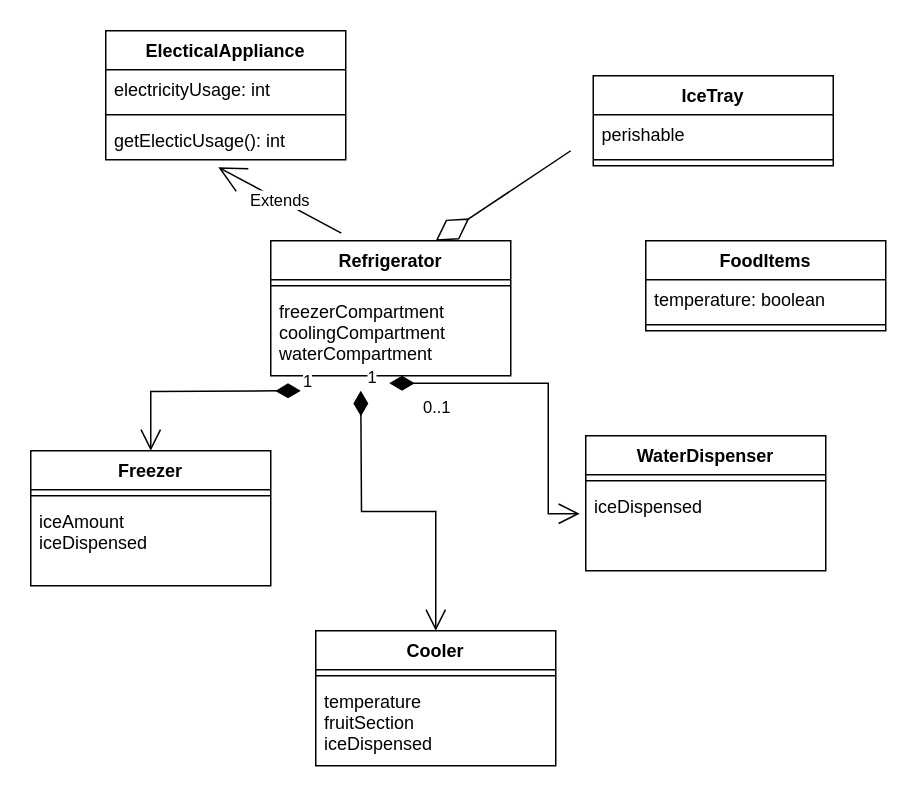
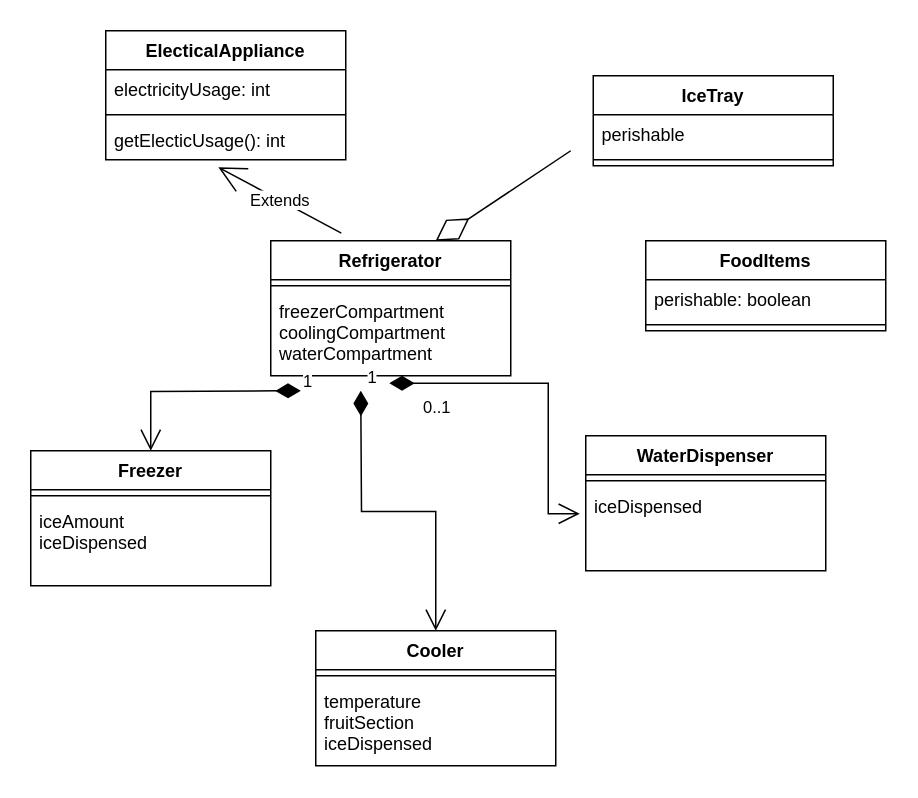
node "temperature: boolean": label "temperature: boolean" -> "perishable: boolean"
